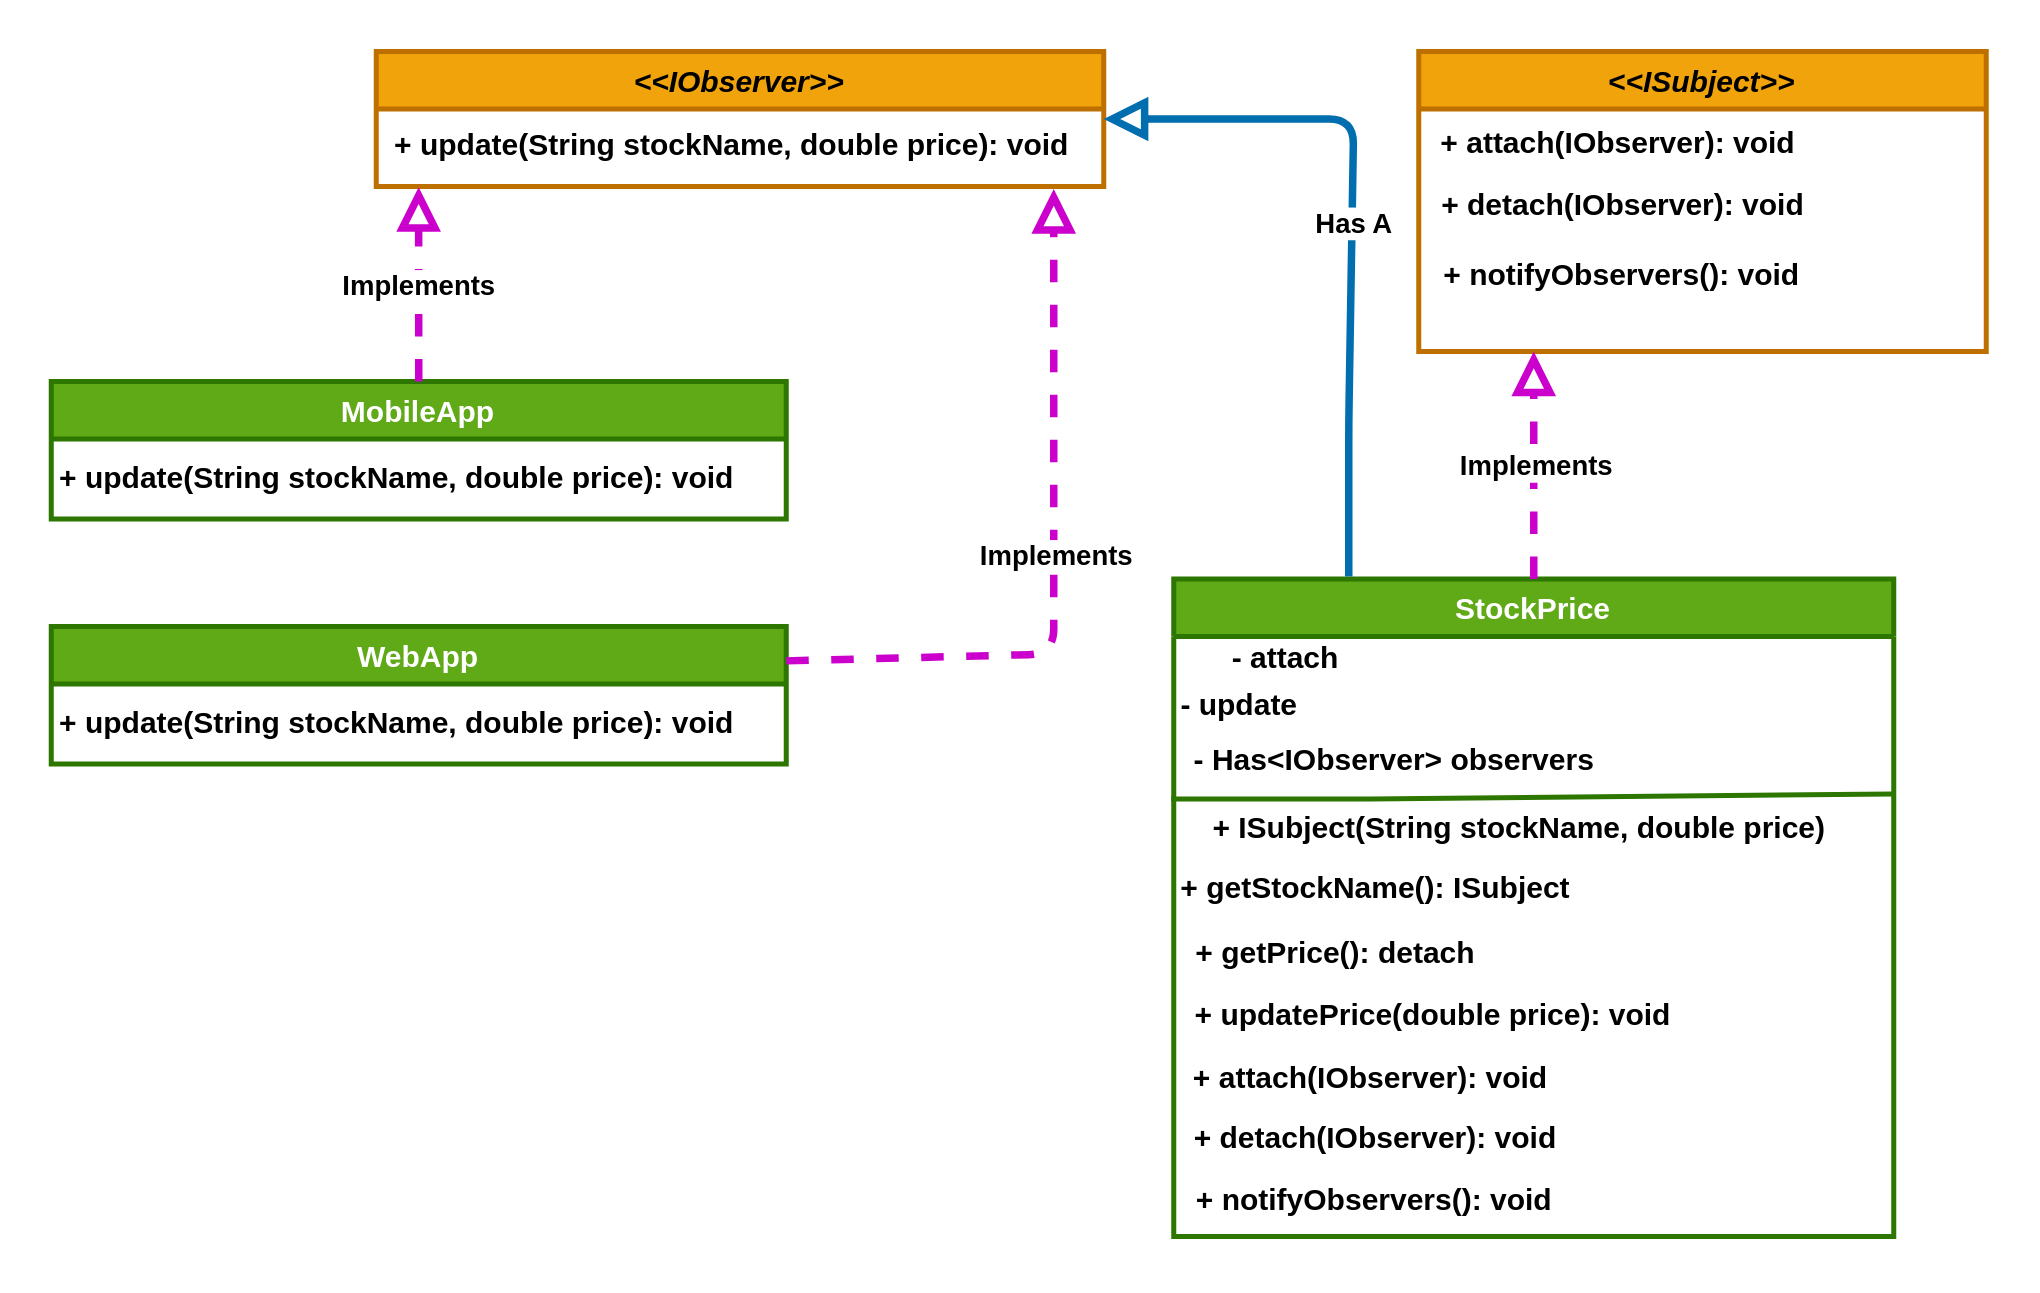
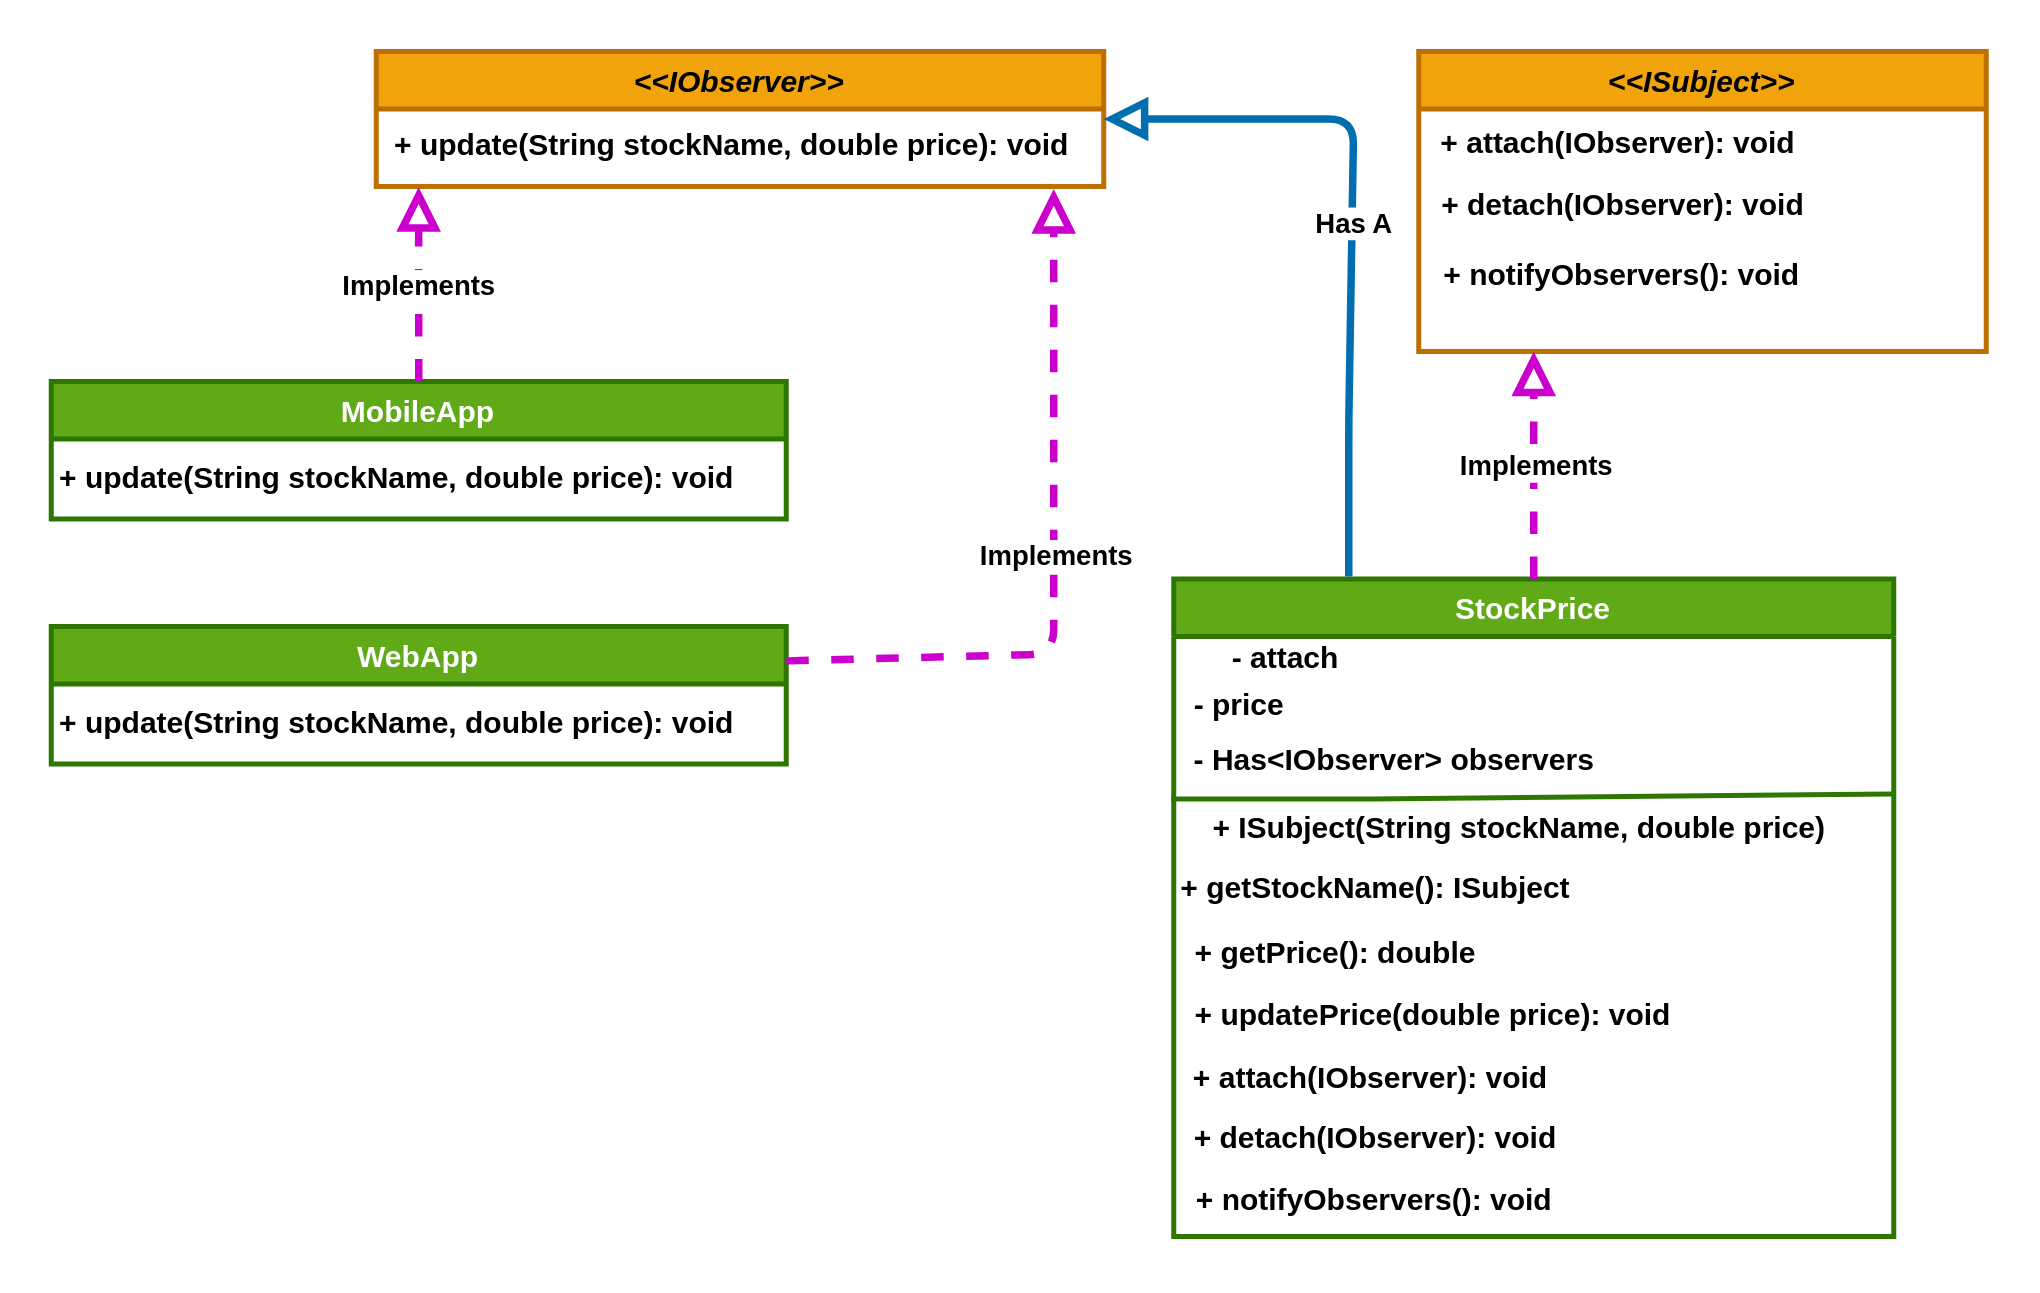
node "- update": label "- update" -> "- price"
node "+ getPrice(): detach": label "+ getPrice(): detach" -> "+ getPrice(): double"
